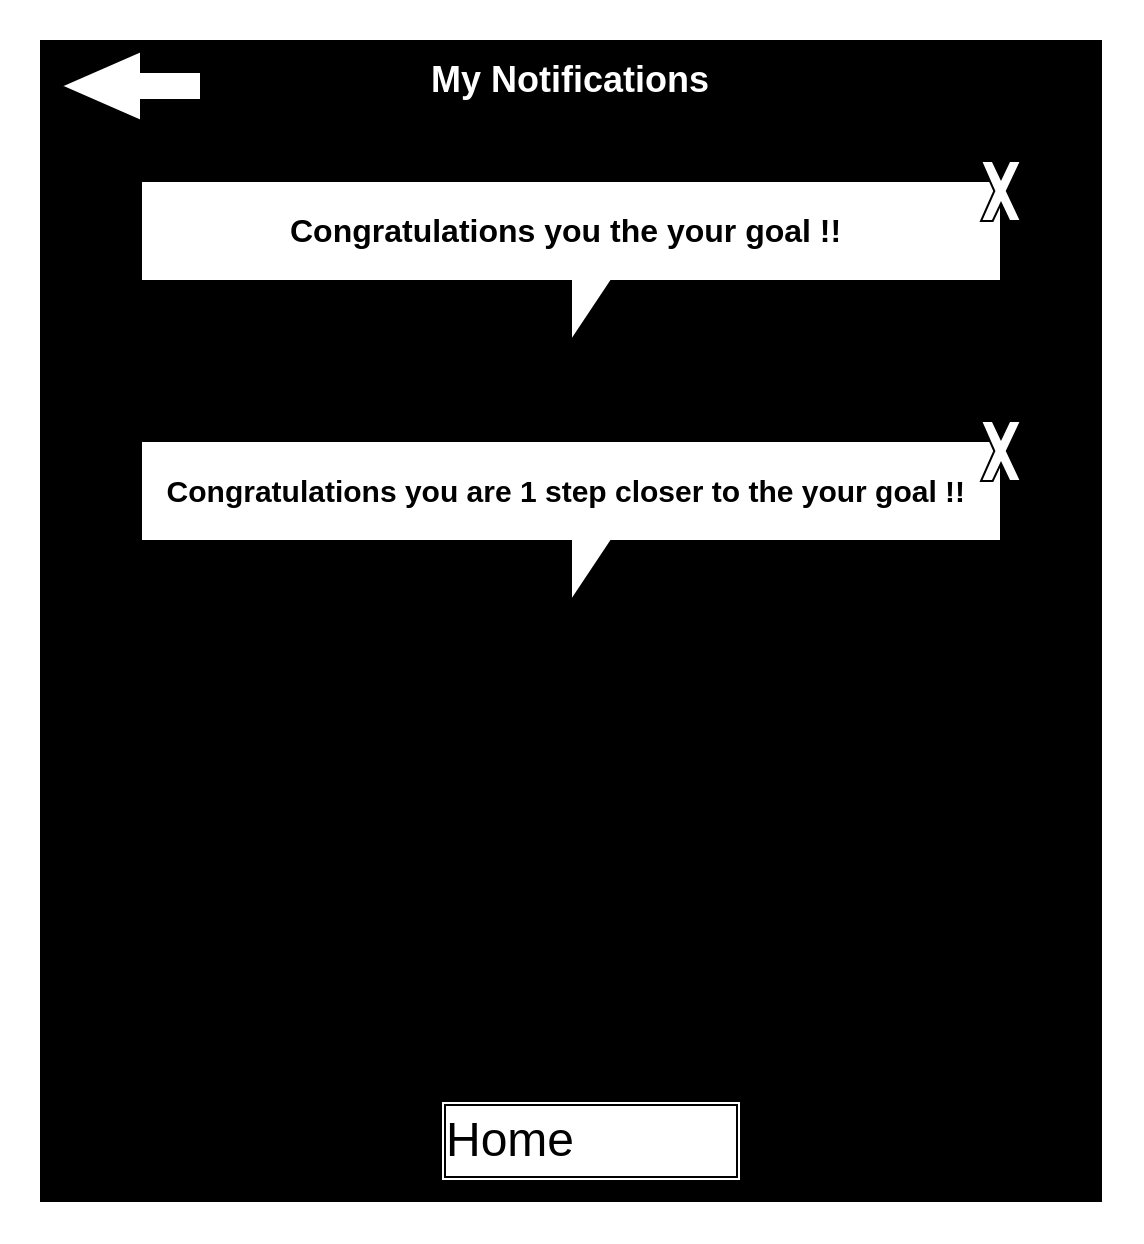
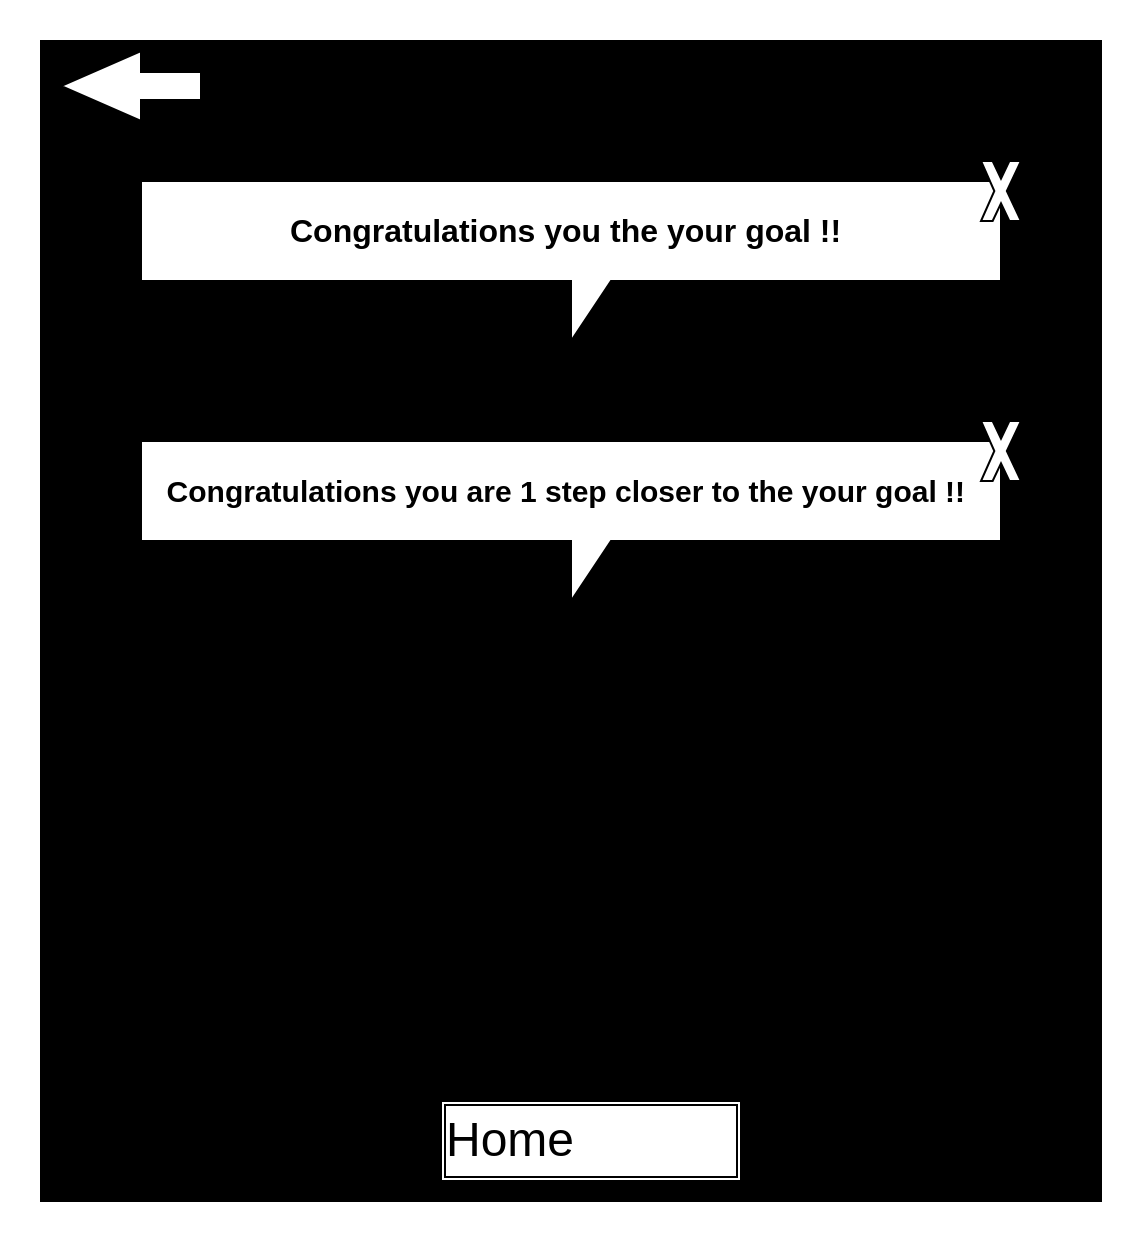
node "My Notifications": removed
